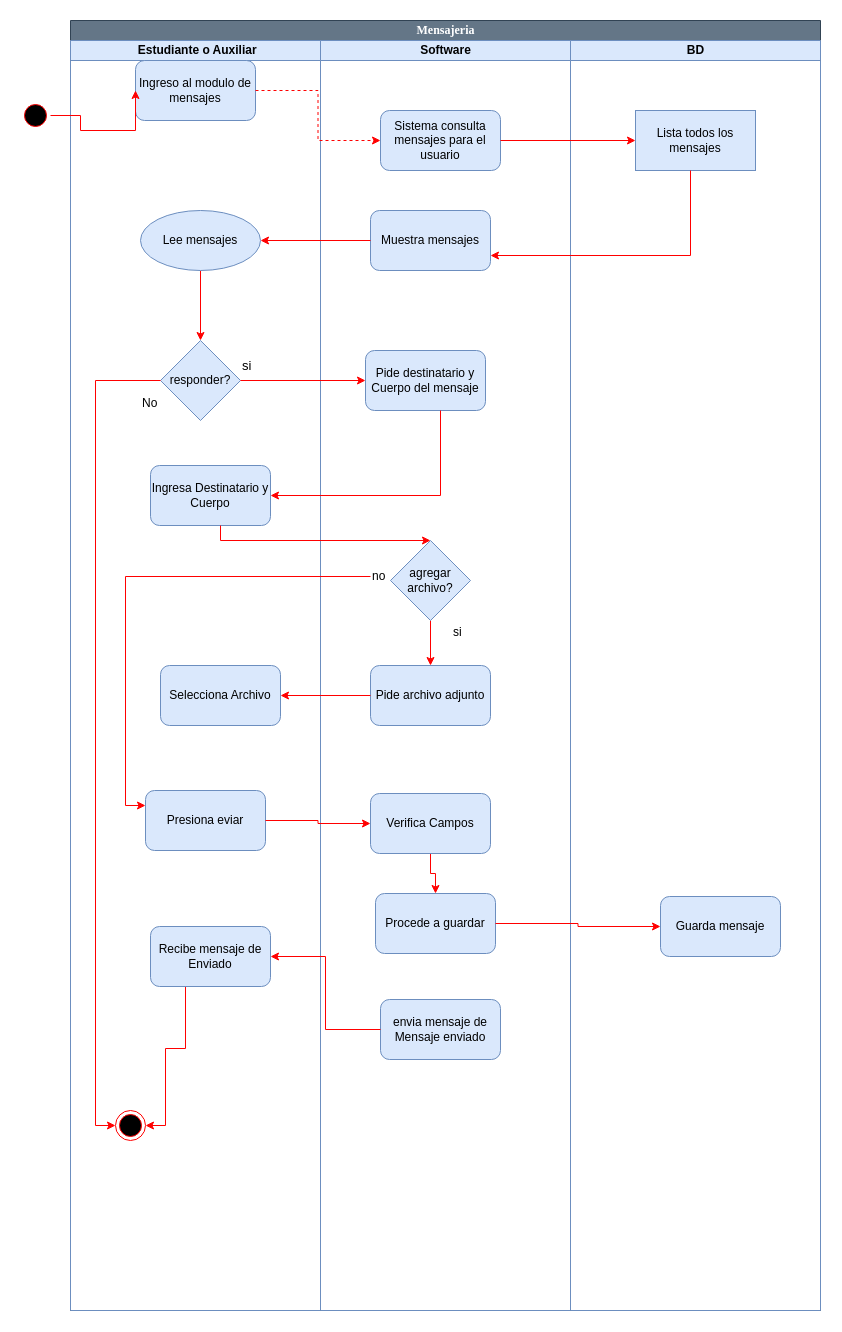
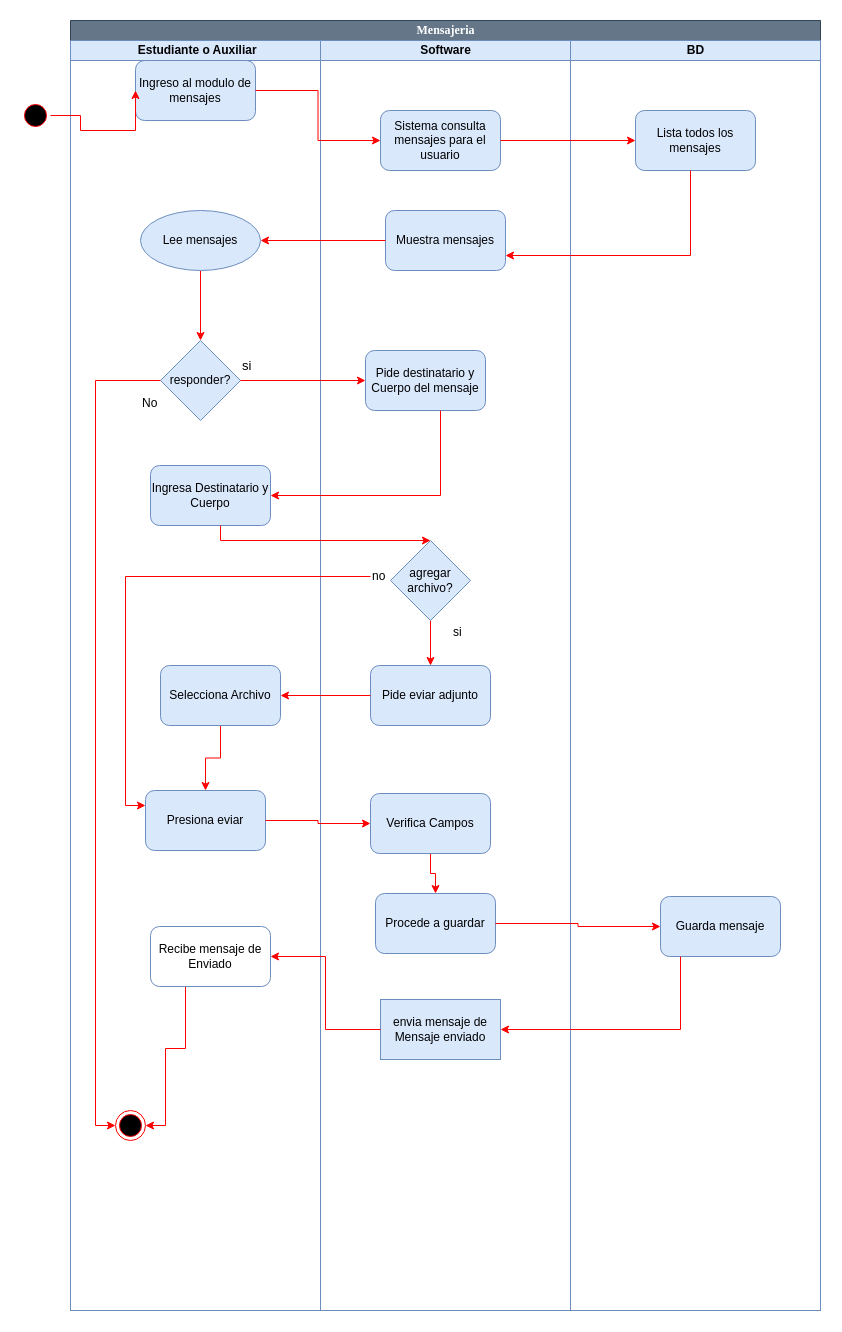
edge "Ingreso al modulo de mensajes" -> "Sistema consulta mensajes para el usuario": style dashed -> solid
node "Lista todos los mensajes": shape rectangle -> rounded rectangle
node "Muestra mensajes": moved (431, 241) -> (446, 241)
node "Pide archivo adjunto": label "Pide archivo adjunto" -> "Pide eviar adjunto"
edge "Selecciona Archivo" -> "Presiona eviar": added
node "Recibe mensaje de Enviado": fillcolor #dae8fc -> #ffffff
node "envia mensaje de Mensaje enviado": shape rounded rectangle -> rectangle
edge "Guarda mensaje" -> "envia mensaje de Mensaje enviado": added
